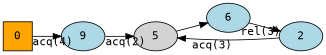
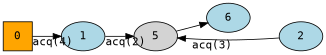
edge "6" -> "2": removed, label "rel(3)"
node "9": label "9" -> "1"
